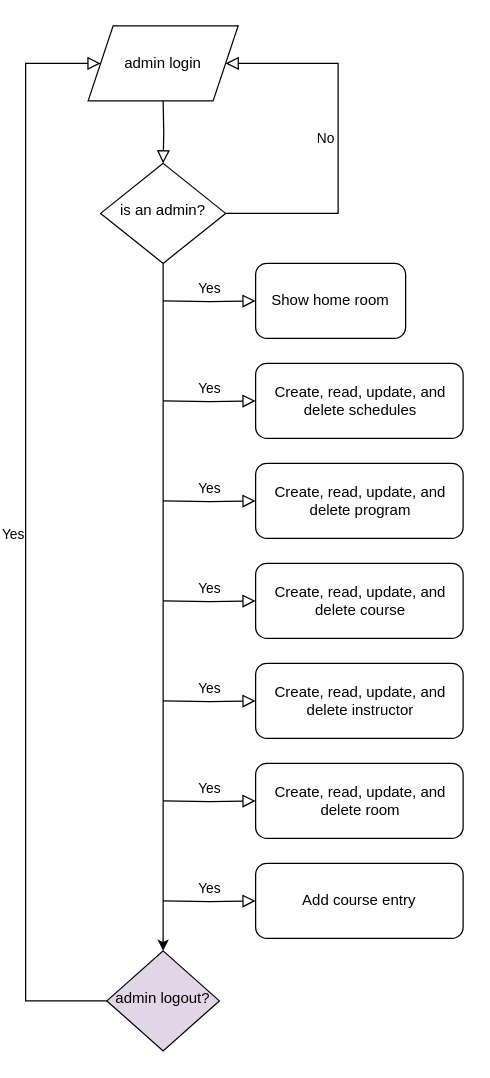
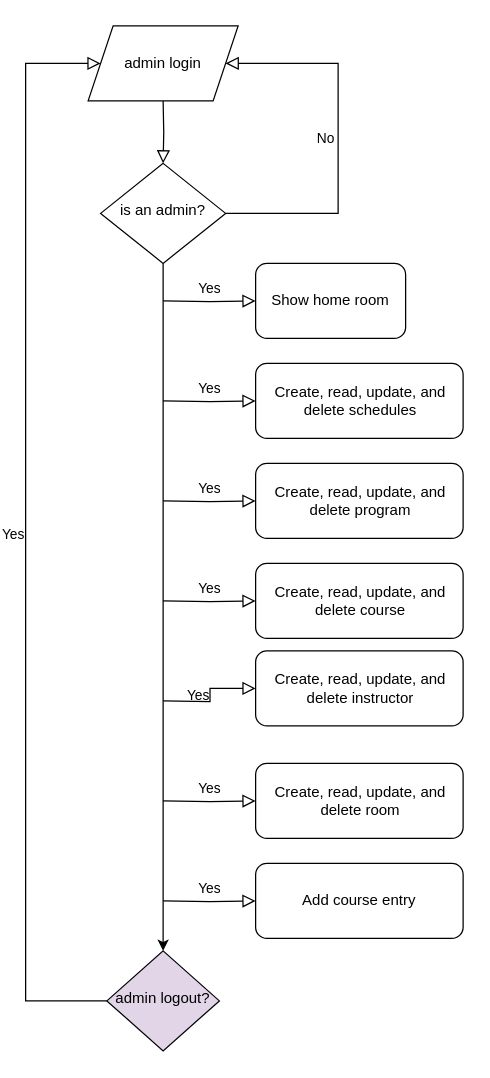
node "Create, read, update, and delete instructor": moved (359, 701) -> (359, 688)
